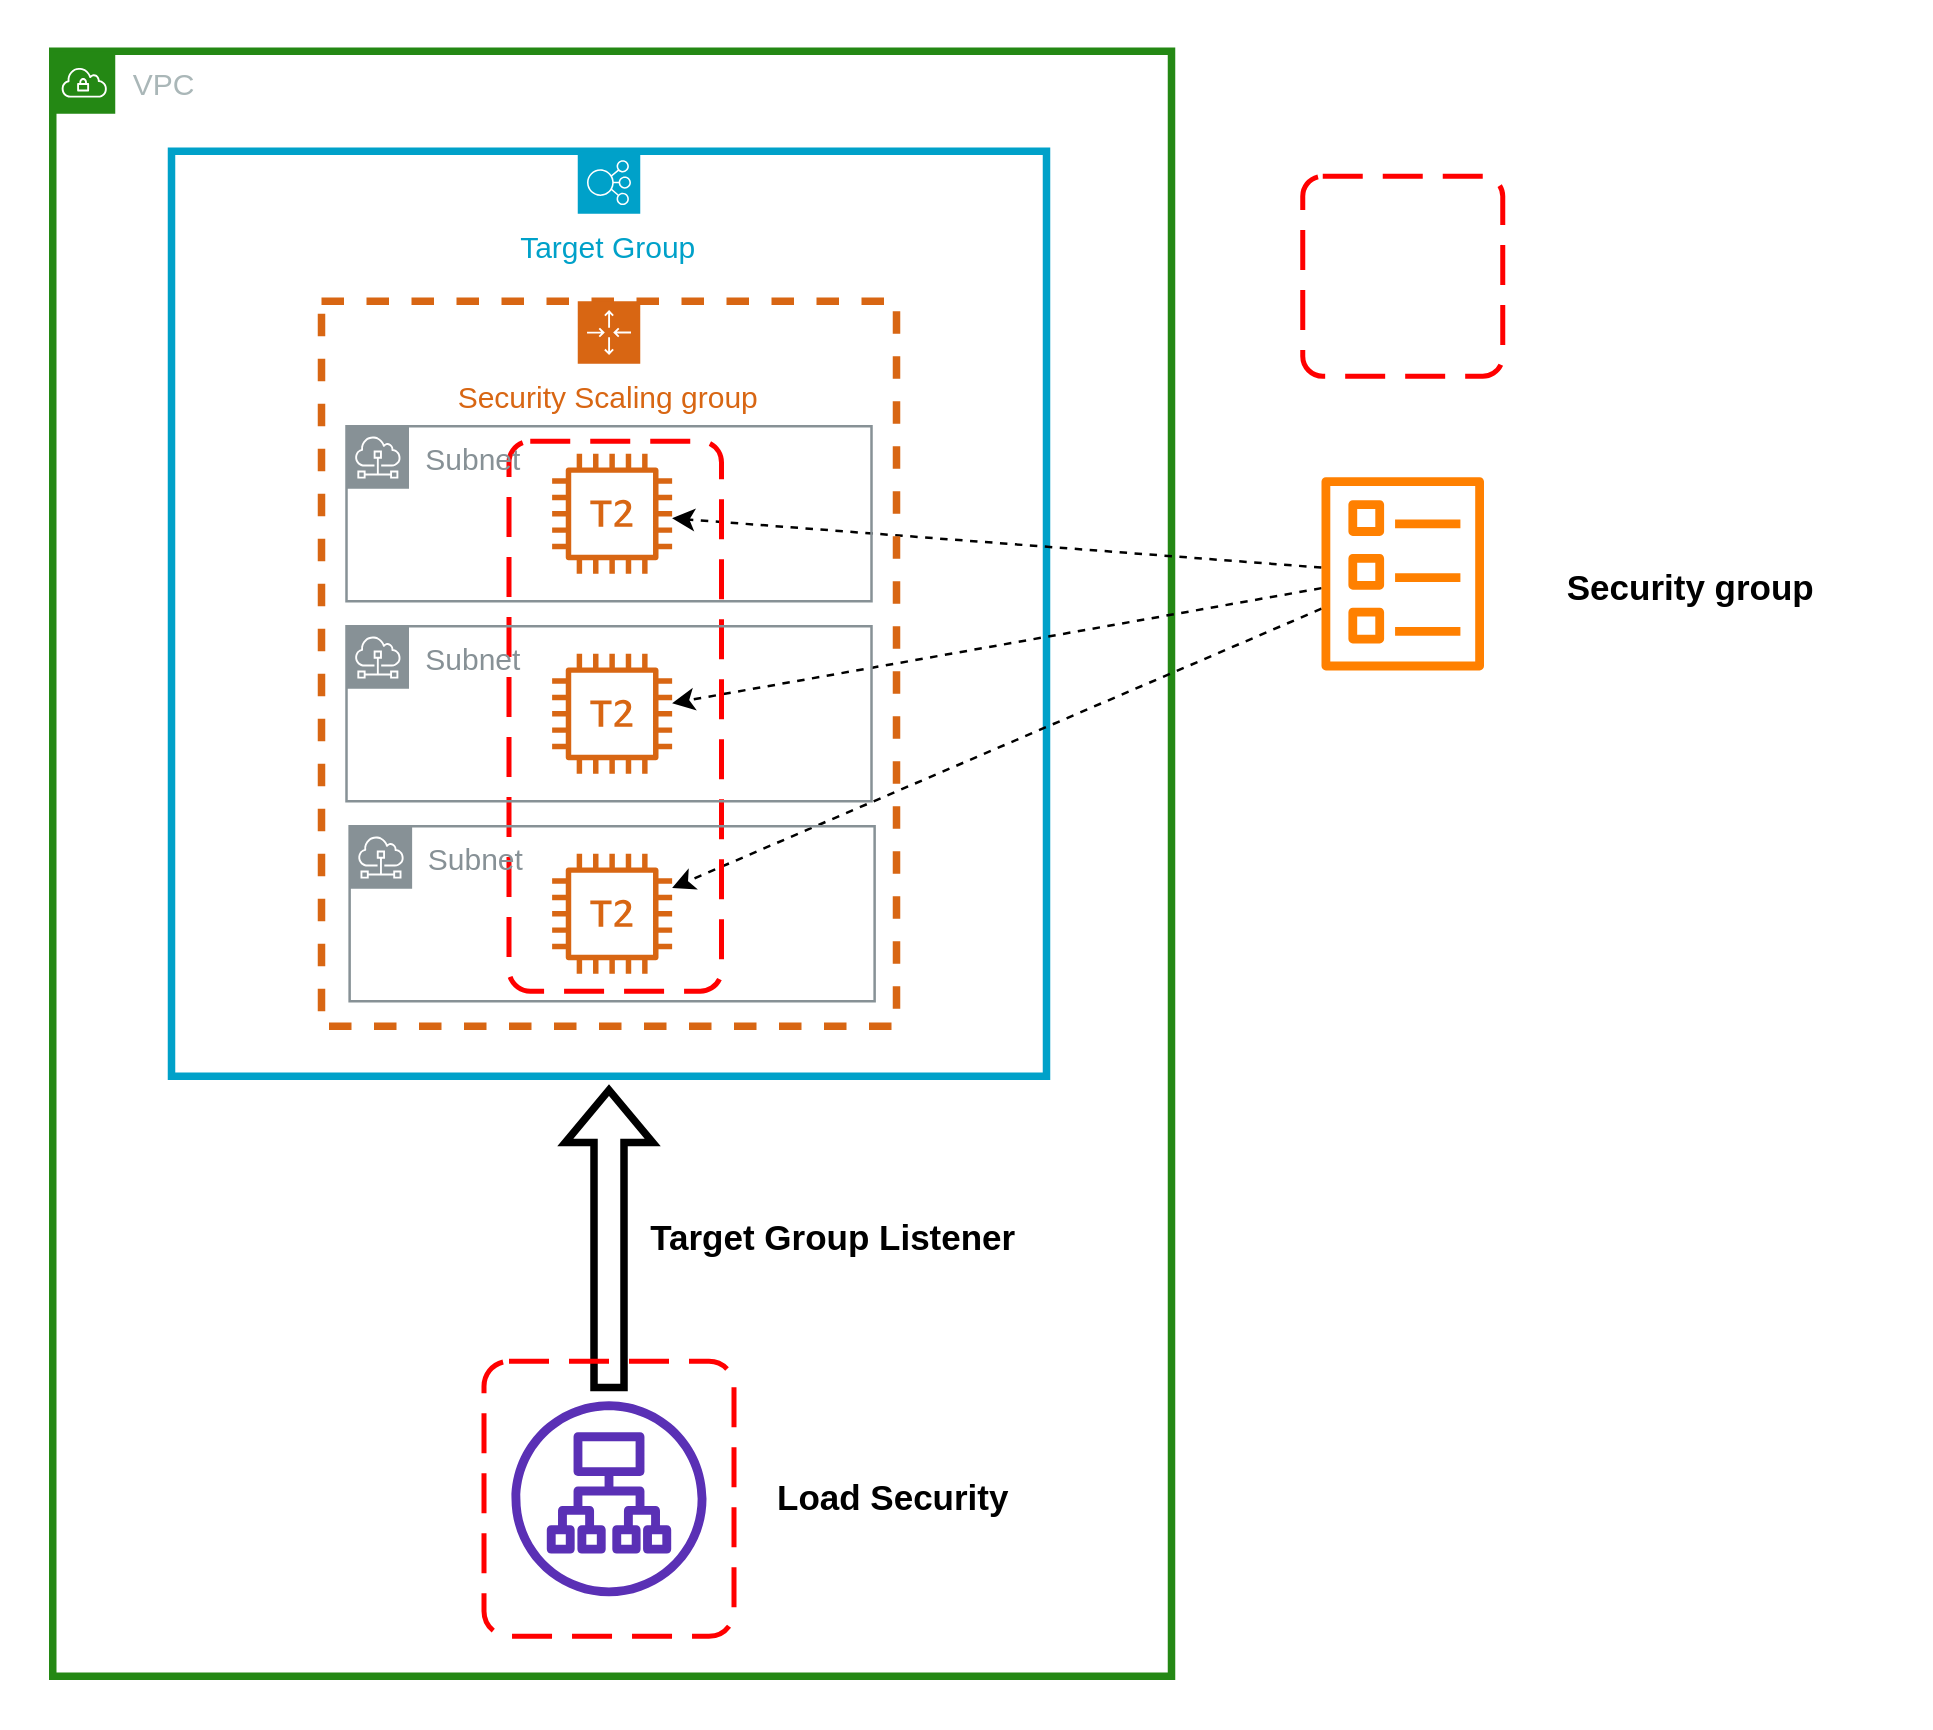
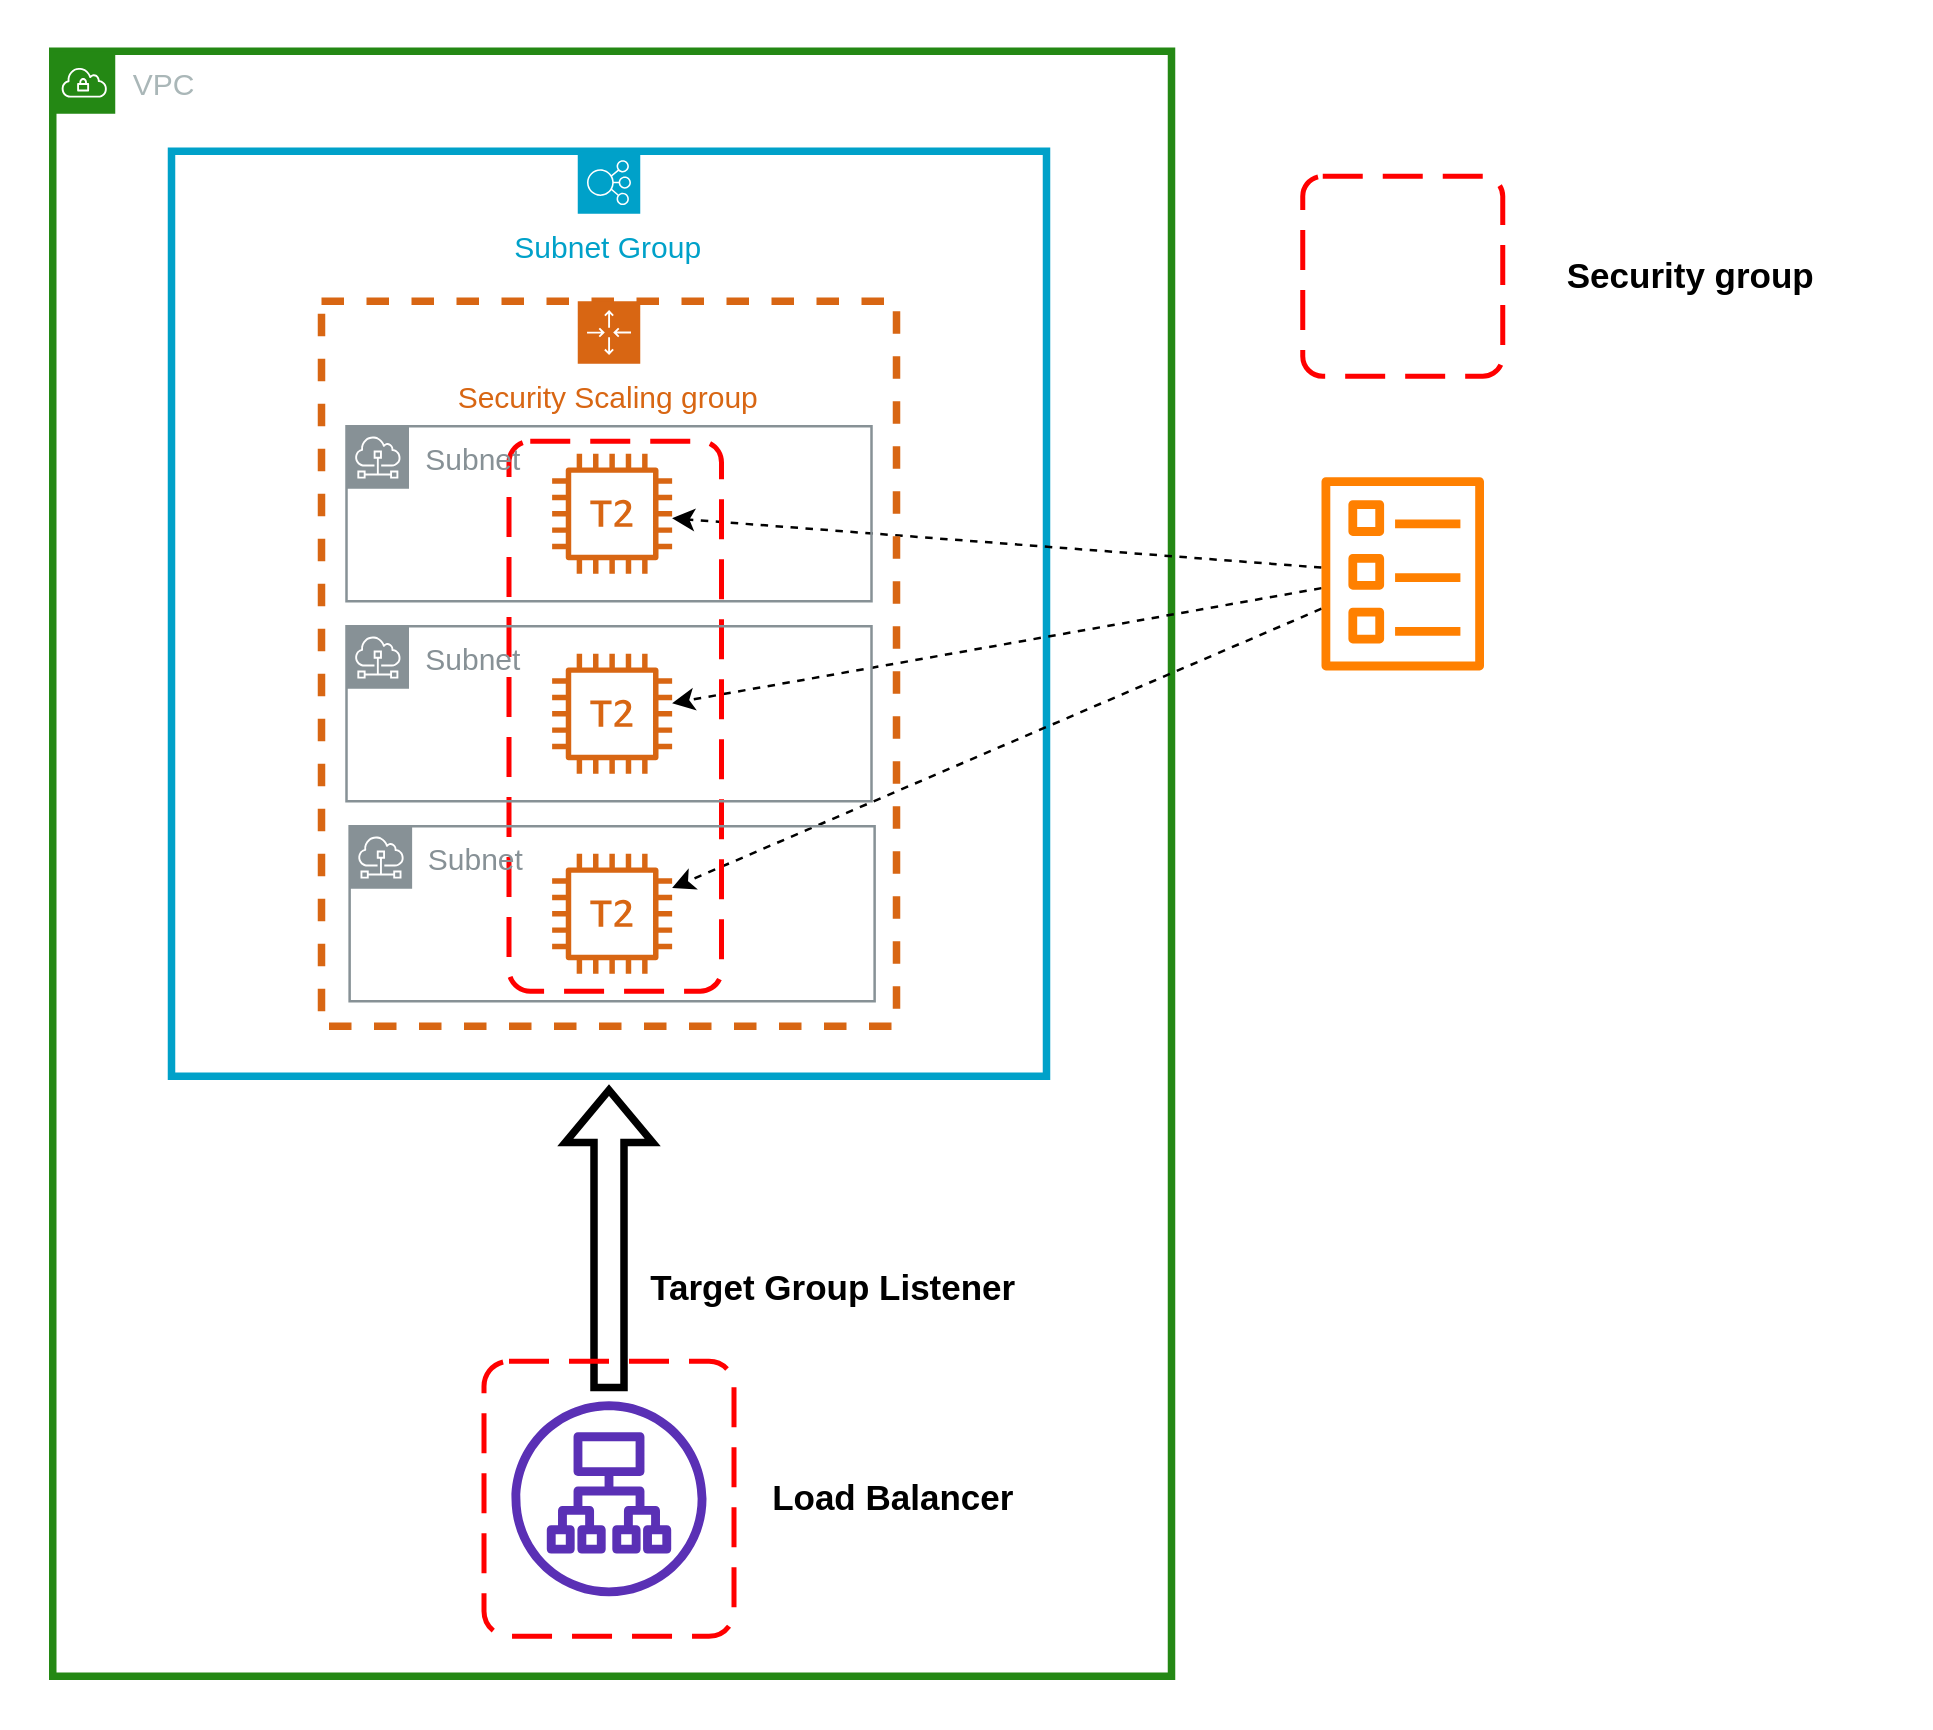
node "Target Group": label "Target Group" -> "Subnet Group"
node "Security group": moved (1690, 589) -> (1690, 276)
node "Target Group Listener": moved (834, 1239) -> (834, 1289)
node "Load Security": label "Load Security" -> "Load Balancer"
